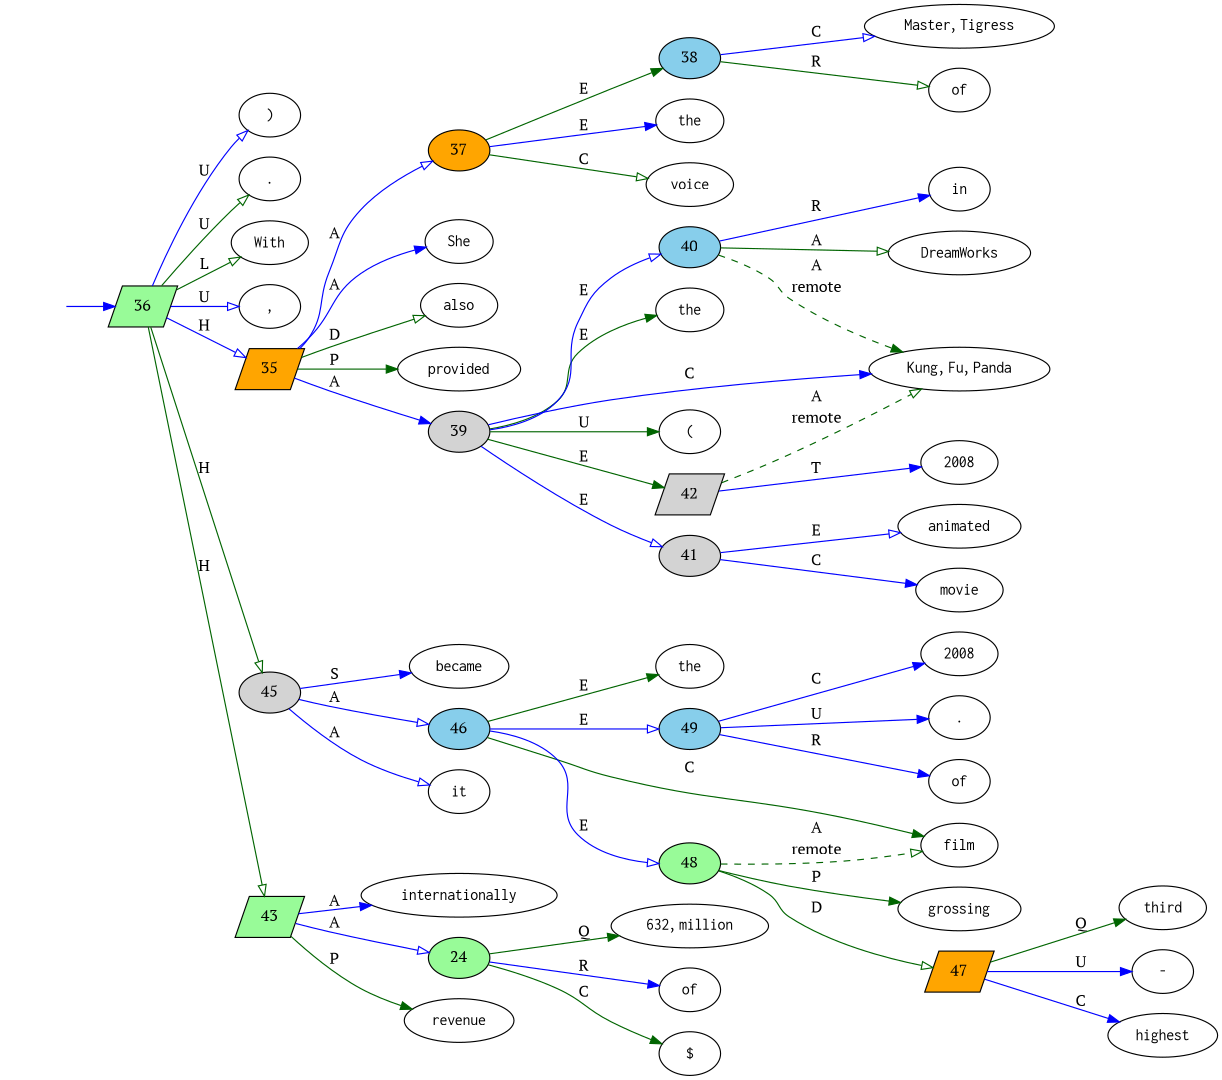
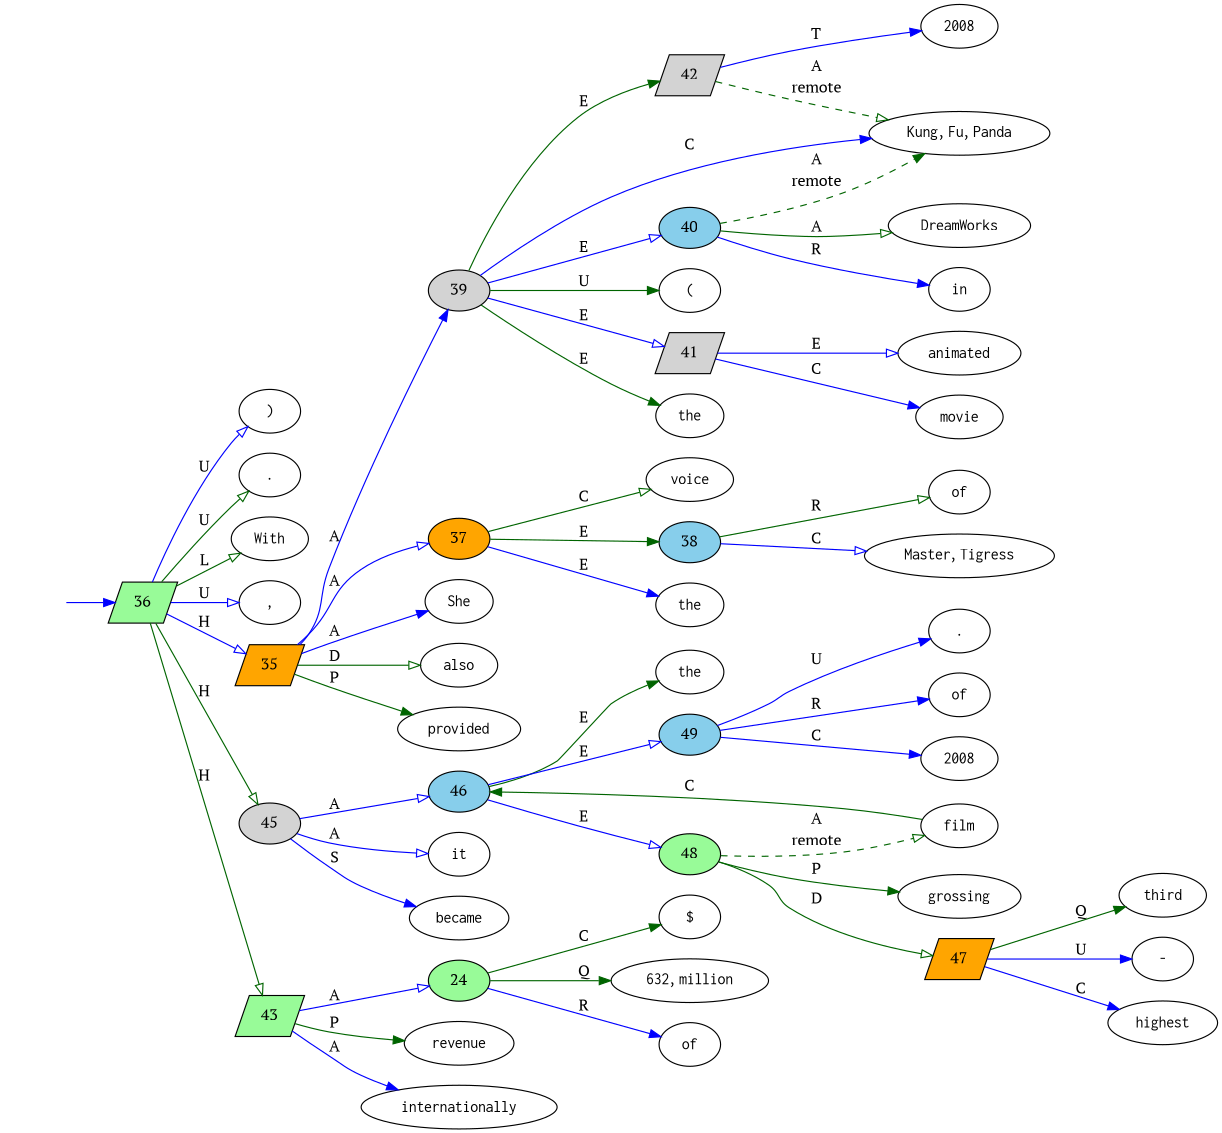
node "41": shape ellipse -> parallelogram
edge "46" -> "film": reversed
